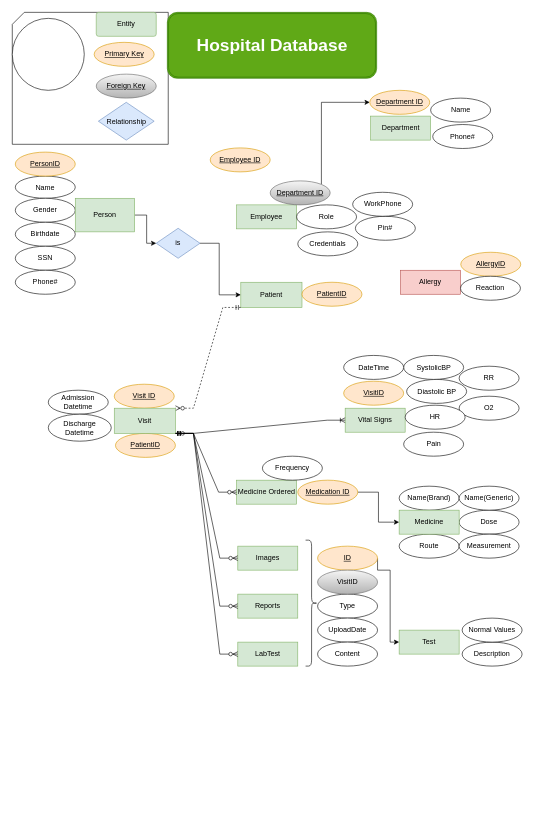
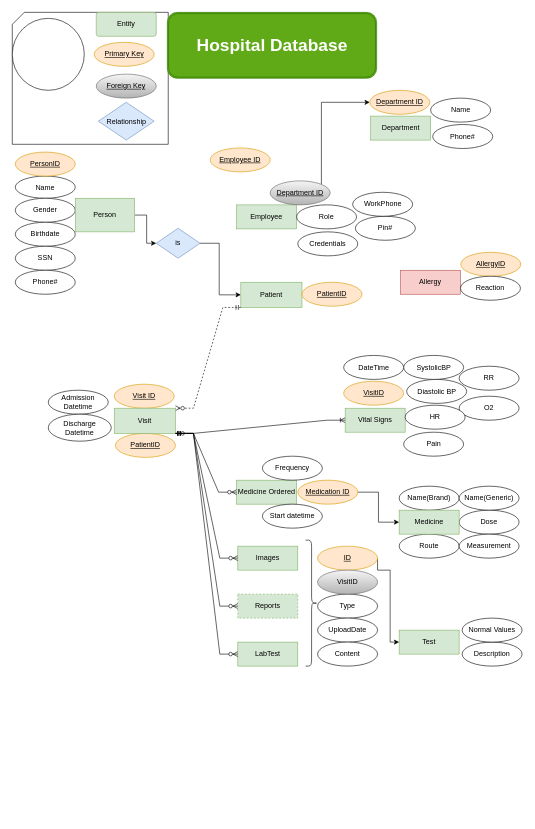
node "Start datetime": added
node "Reports": style solid -> dashed
